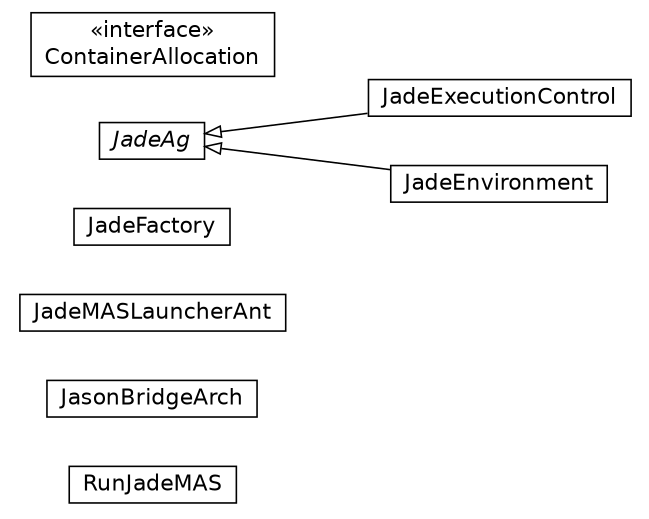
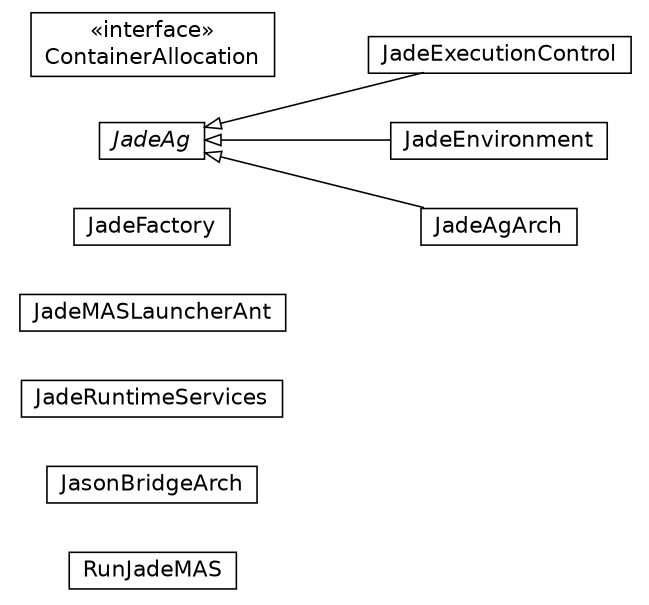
node "JadeAgArch": added
node "JadeRuntimeServices": added
